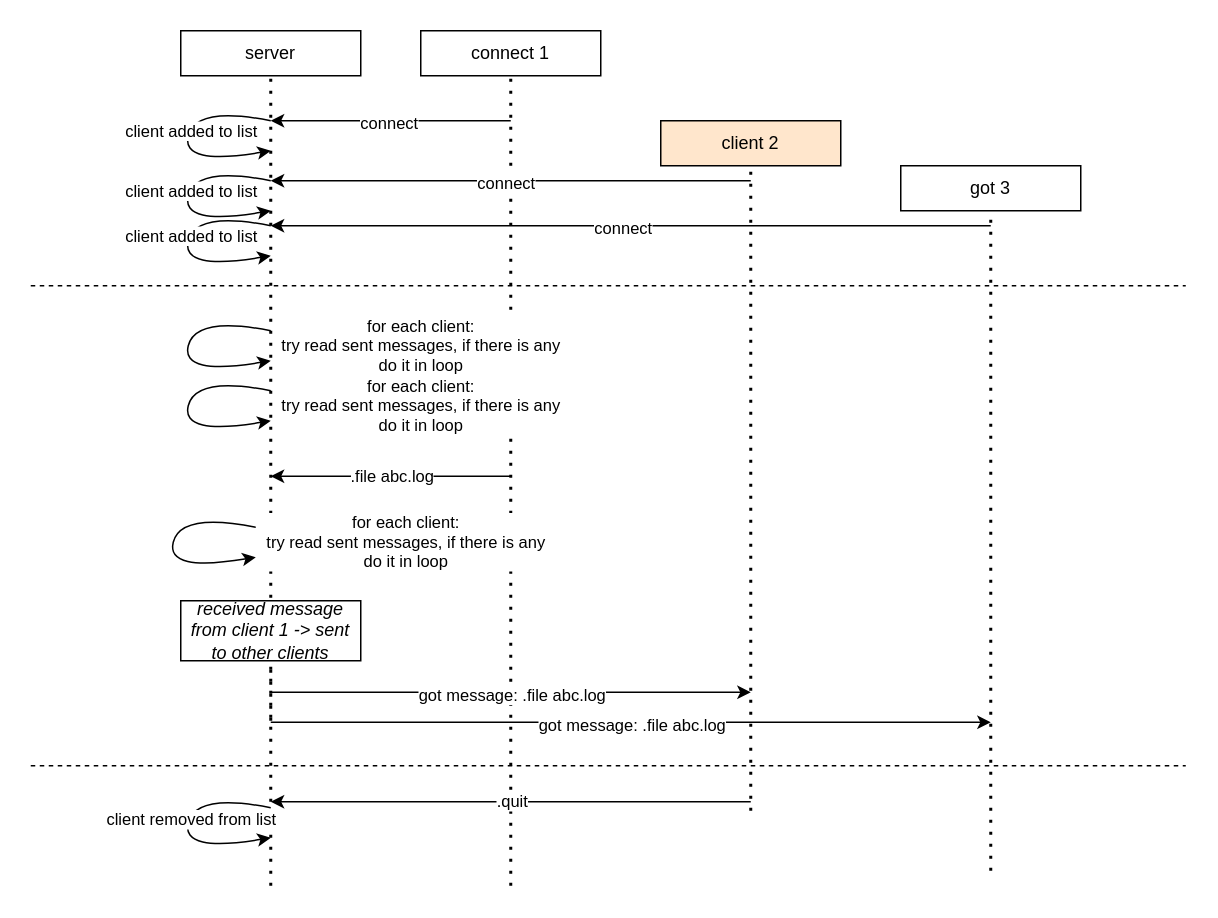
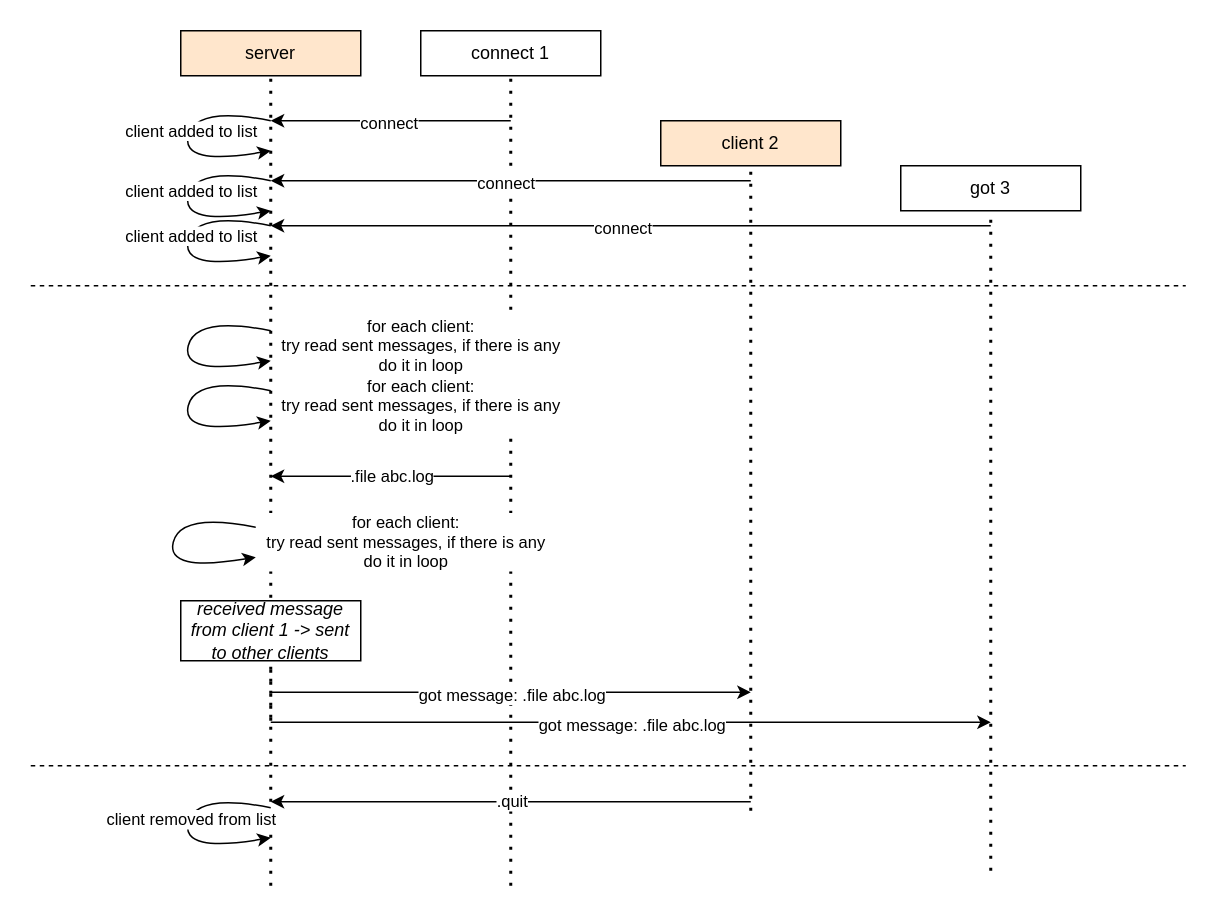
node "server": fillcolor #ffffff -> #ffe6cc
